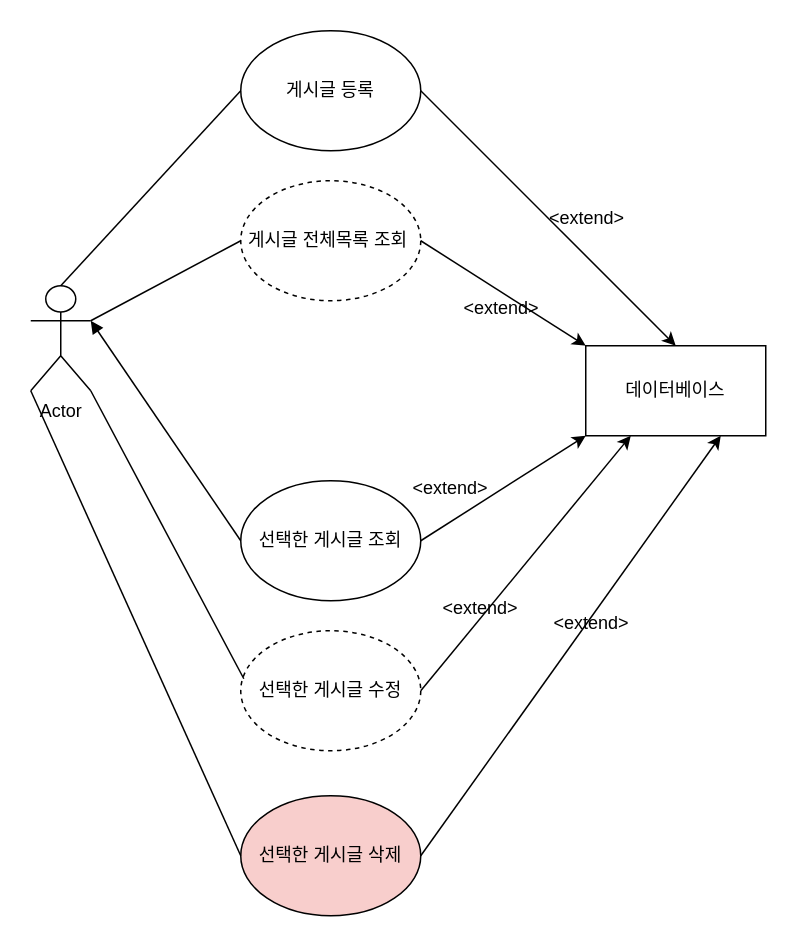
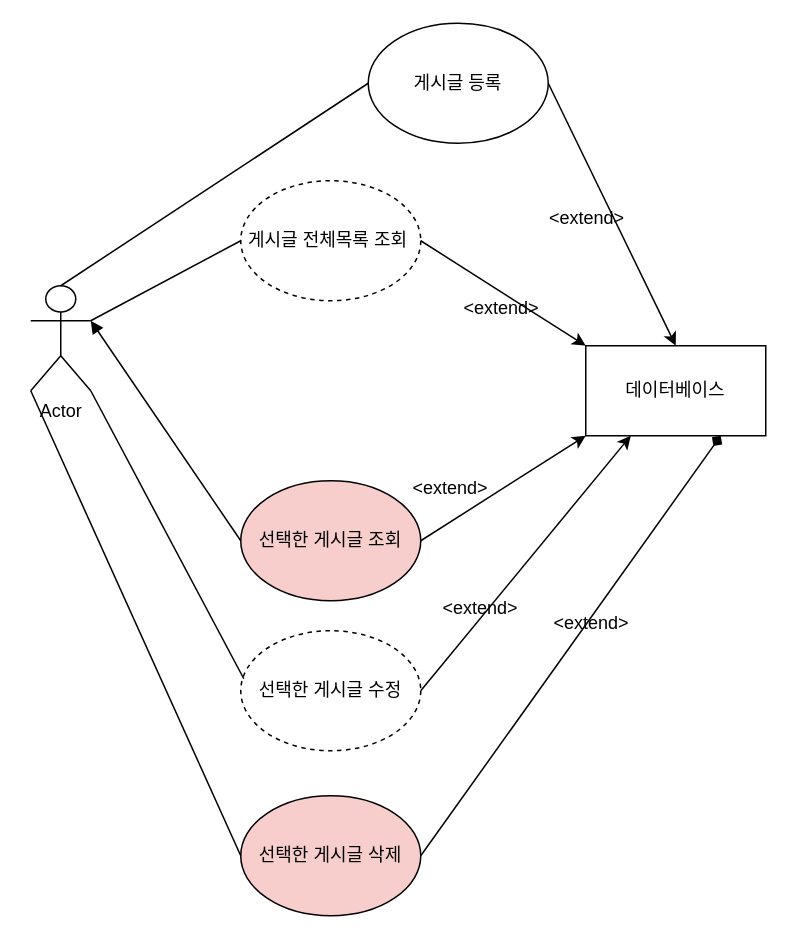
node "게시글 등록": moved (331, 91) -> (458, 83)
edge "선택한 게시글 삭제" -> "데이터베이스": arrowhead classic -> diamond
node "선택한 게시글 조회": fillcolor #ffffff -> #f8cecc
